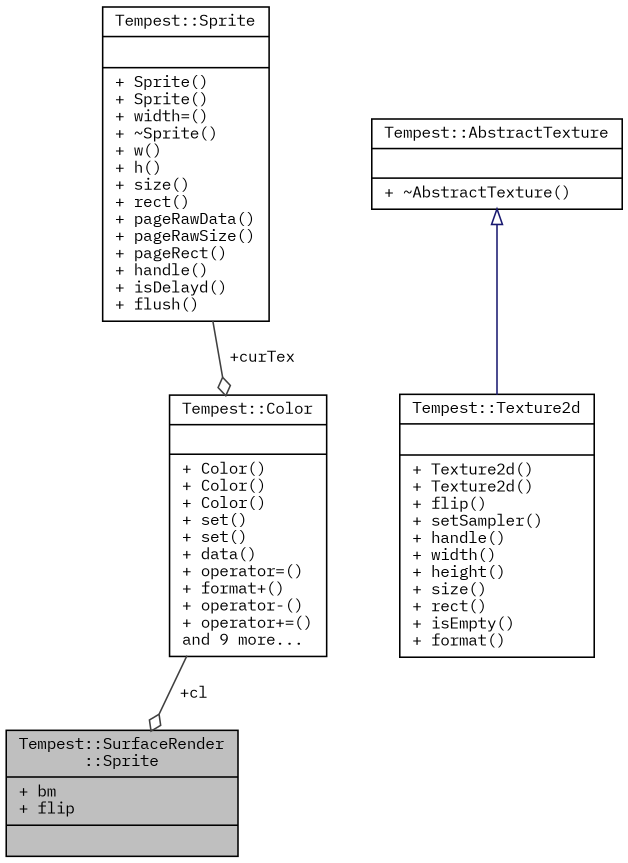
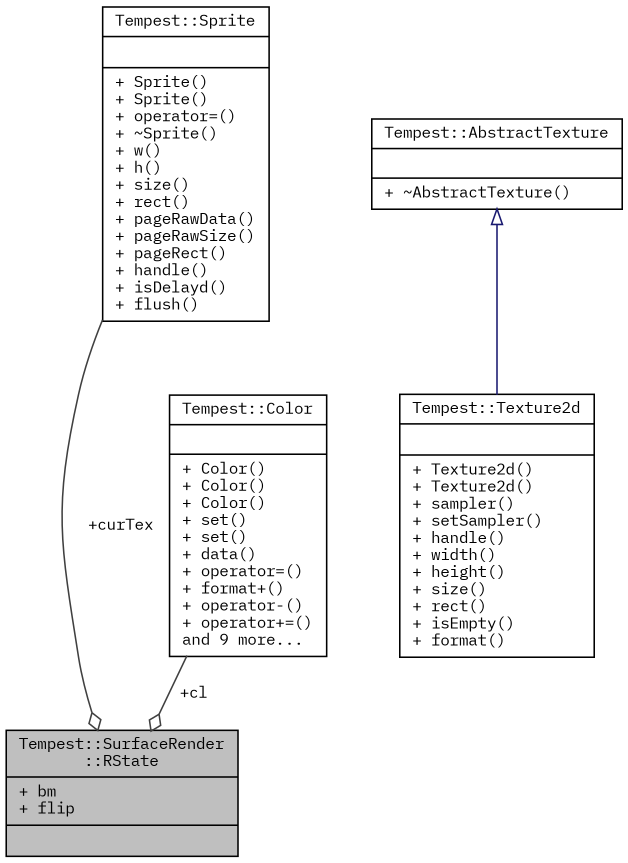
node "Tempest::Sprite": text "+ width=()" -> "+ operator=()"
edge "Tempest::Sprite" -> "Tempest::Color": now "Tempest::Sprite" -> "Tempest::SurfaceRender"
node "Tempest::Texture2d": text "+ flip()" -> "+ sampler()"
node "Tempest::SurfaceRender": text "::Sprite" -> "::RState"
